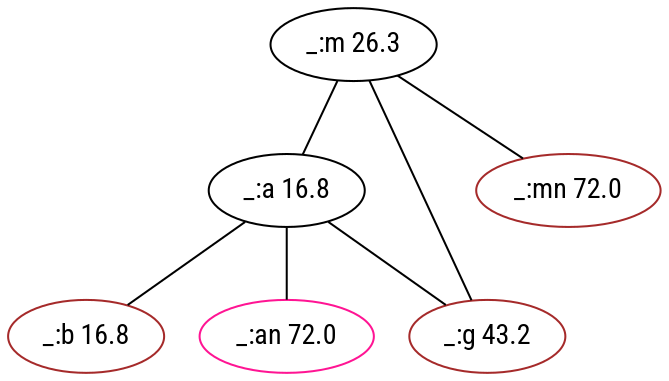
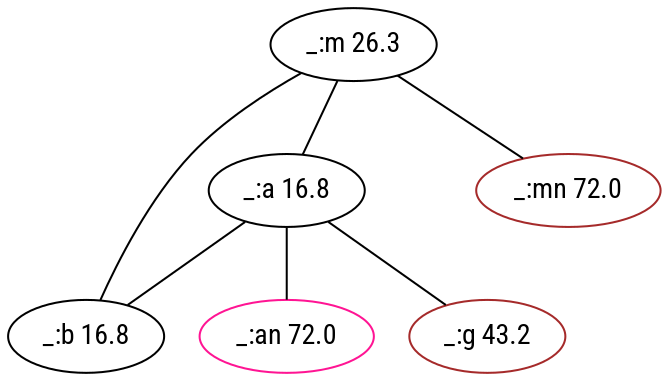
edge "_:m 26.3" -- "_:g 43.2": now "_:m 26.3" -- "_:b 16.8"
node "_:b 16.8": color brown -> black
